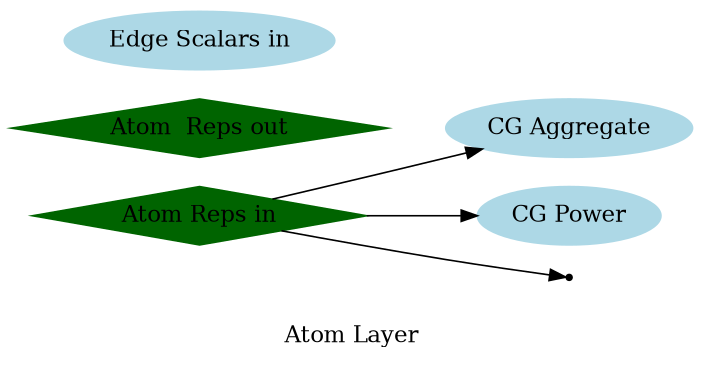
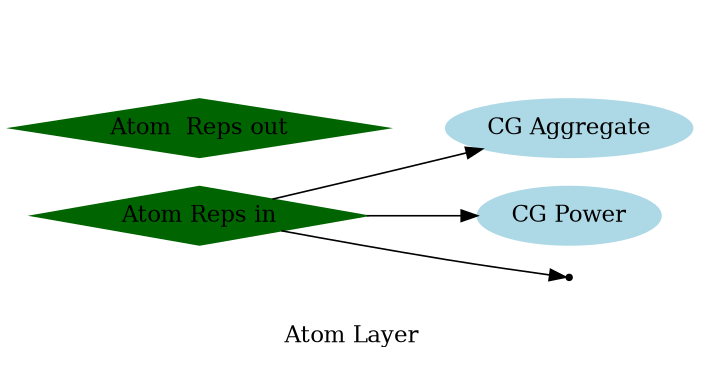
node "Edge Scalars in": removed
